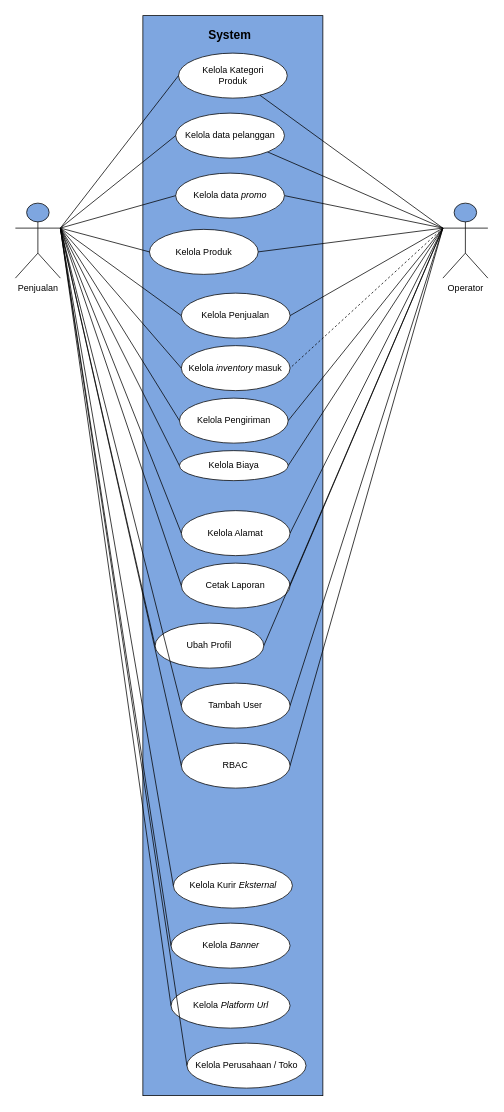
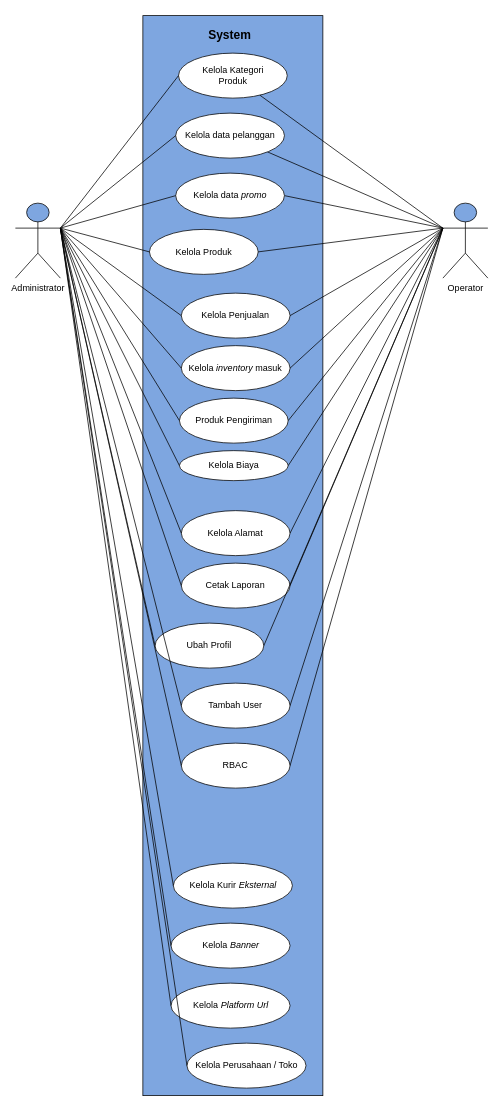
node "Penjualan": label "Penjualan" -> "Administrator"
edge "Operator" -- "Kelola inventory masuk": style dashed -> solid
node "Kelola Pengiriman": label "Kelola Pengiriman" -> "Produk Pengiriman"
